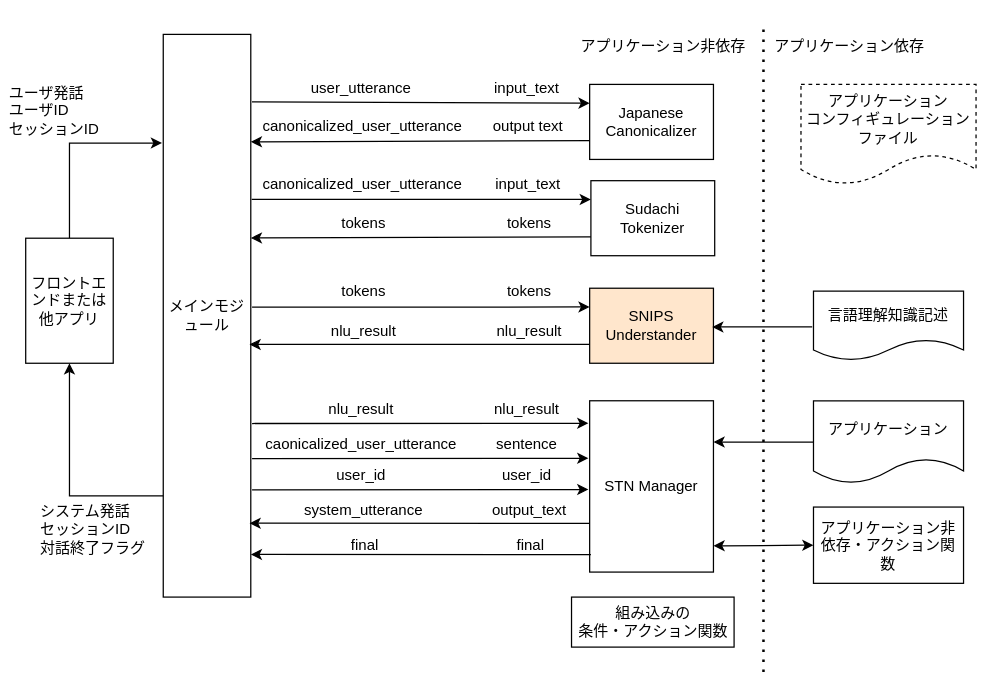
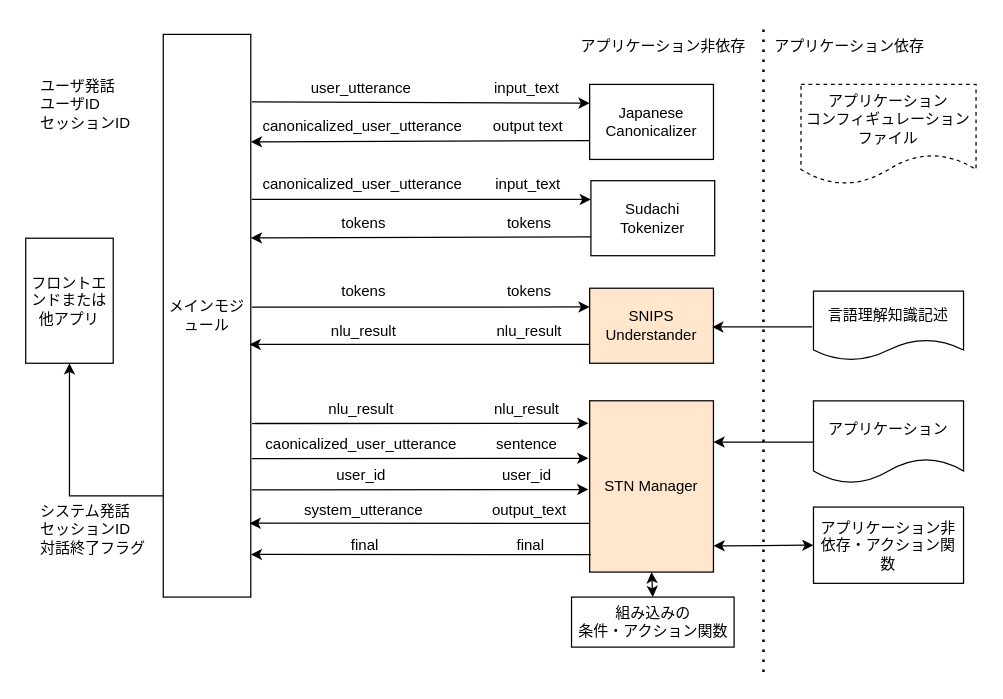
node "ユーザ発話 ユーザID セッションID": moved (69, 110) -> (101, 104)
edge "フロントエンドまたは他アプリ" -> "メインモジュール": removed
node "STN Manager": fillcolor #ffffff -> #ffe6cc
edge "STN Manager" -- "組み込みの 条件・アクション関数": added
